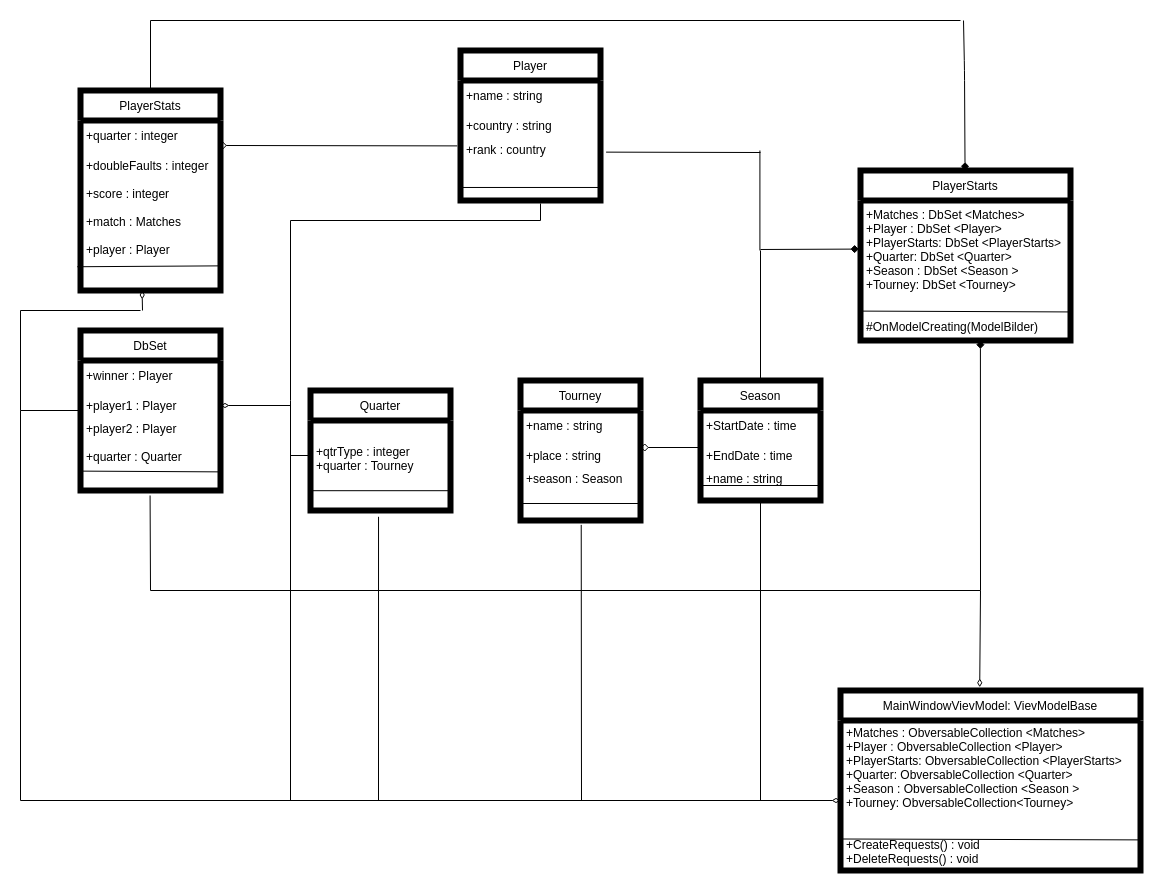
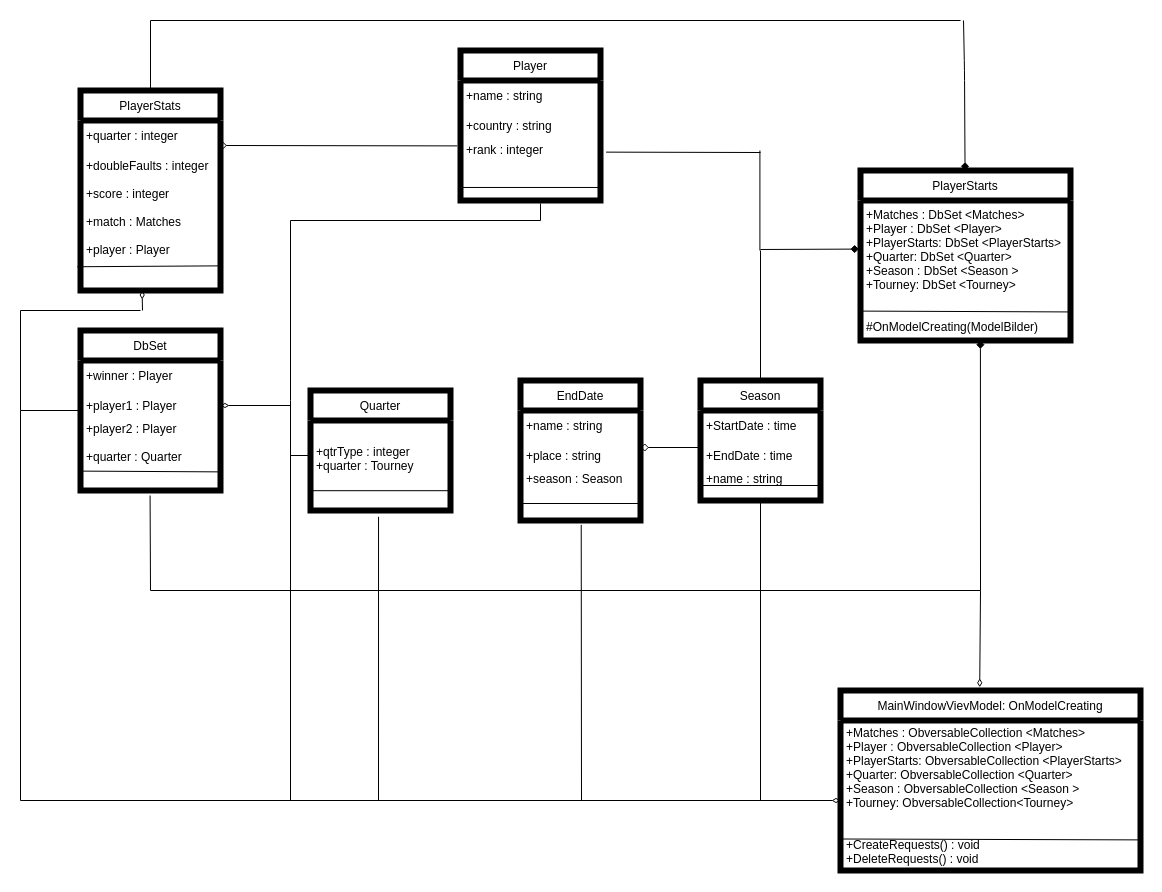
node "+rank : country": label "+rank : country" -> "+rank : integer"
node "Tourney": label "Tourney" -> "EndDate"
node "MainWindowVievModel: VievModelBase": label "MainWindowVievModel: VievModelBase" -> "MainWindowVievModel: OnModelCreating"
